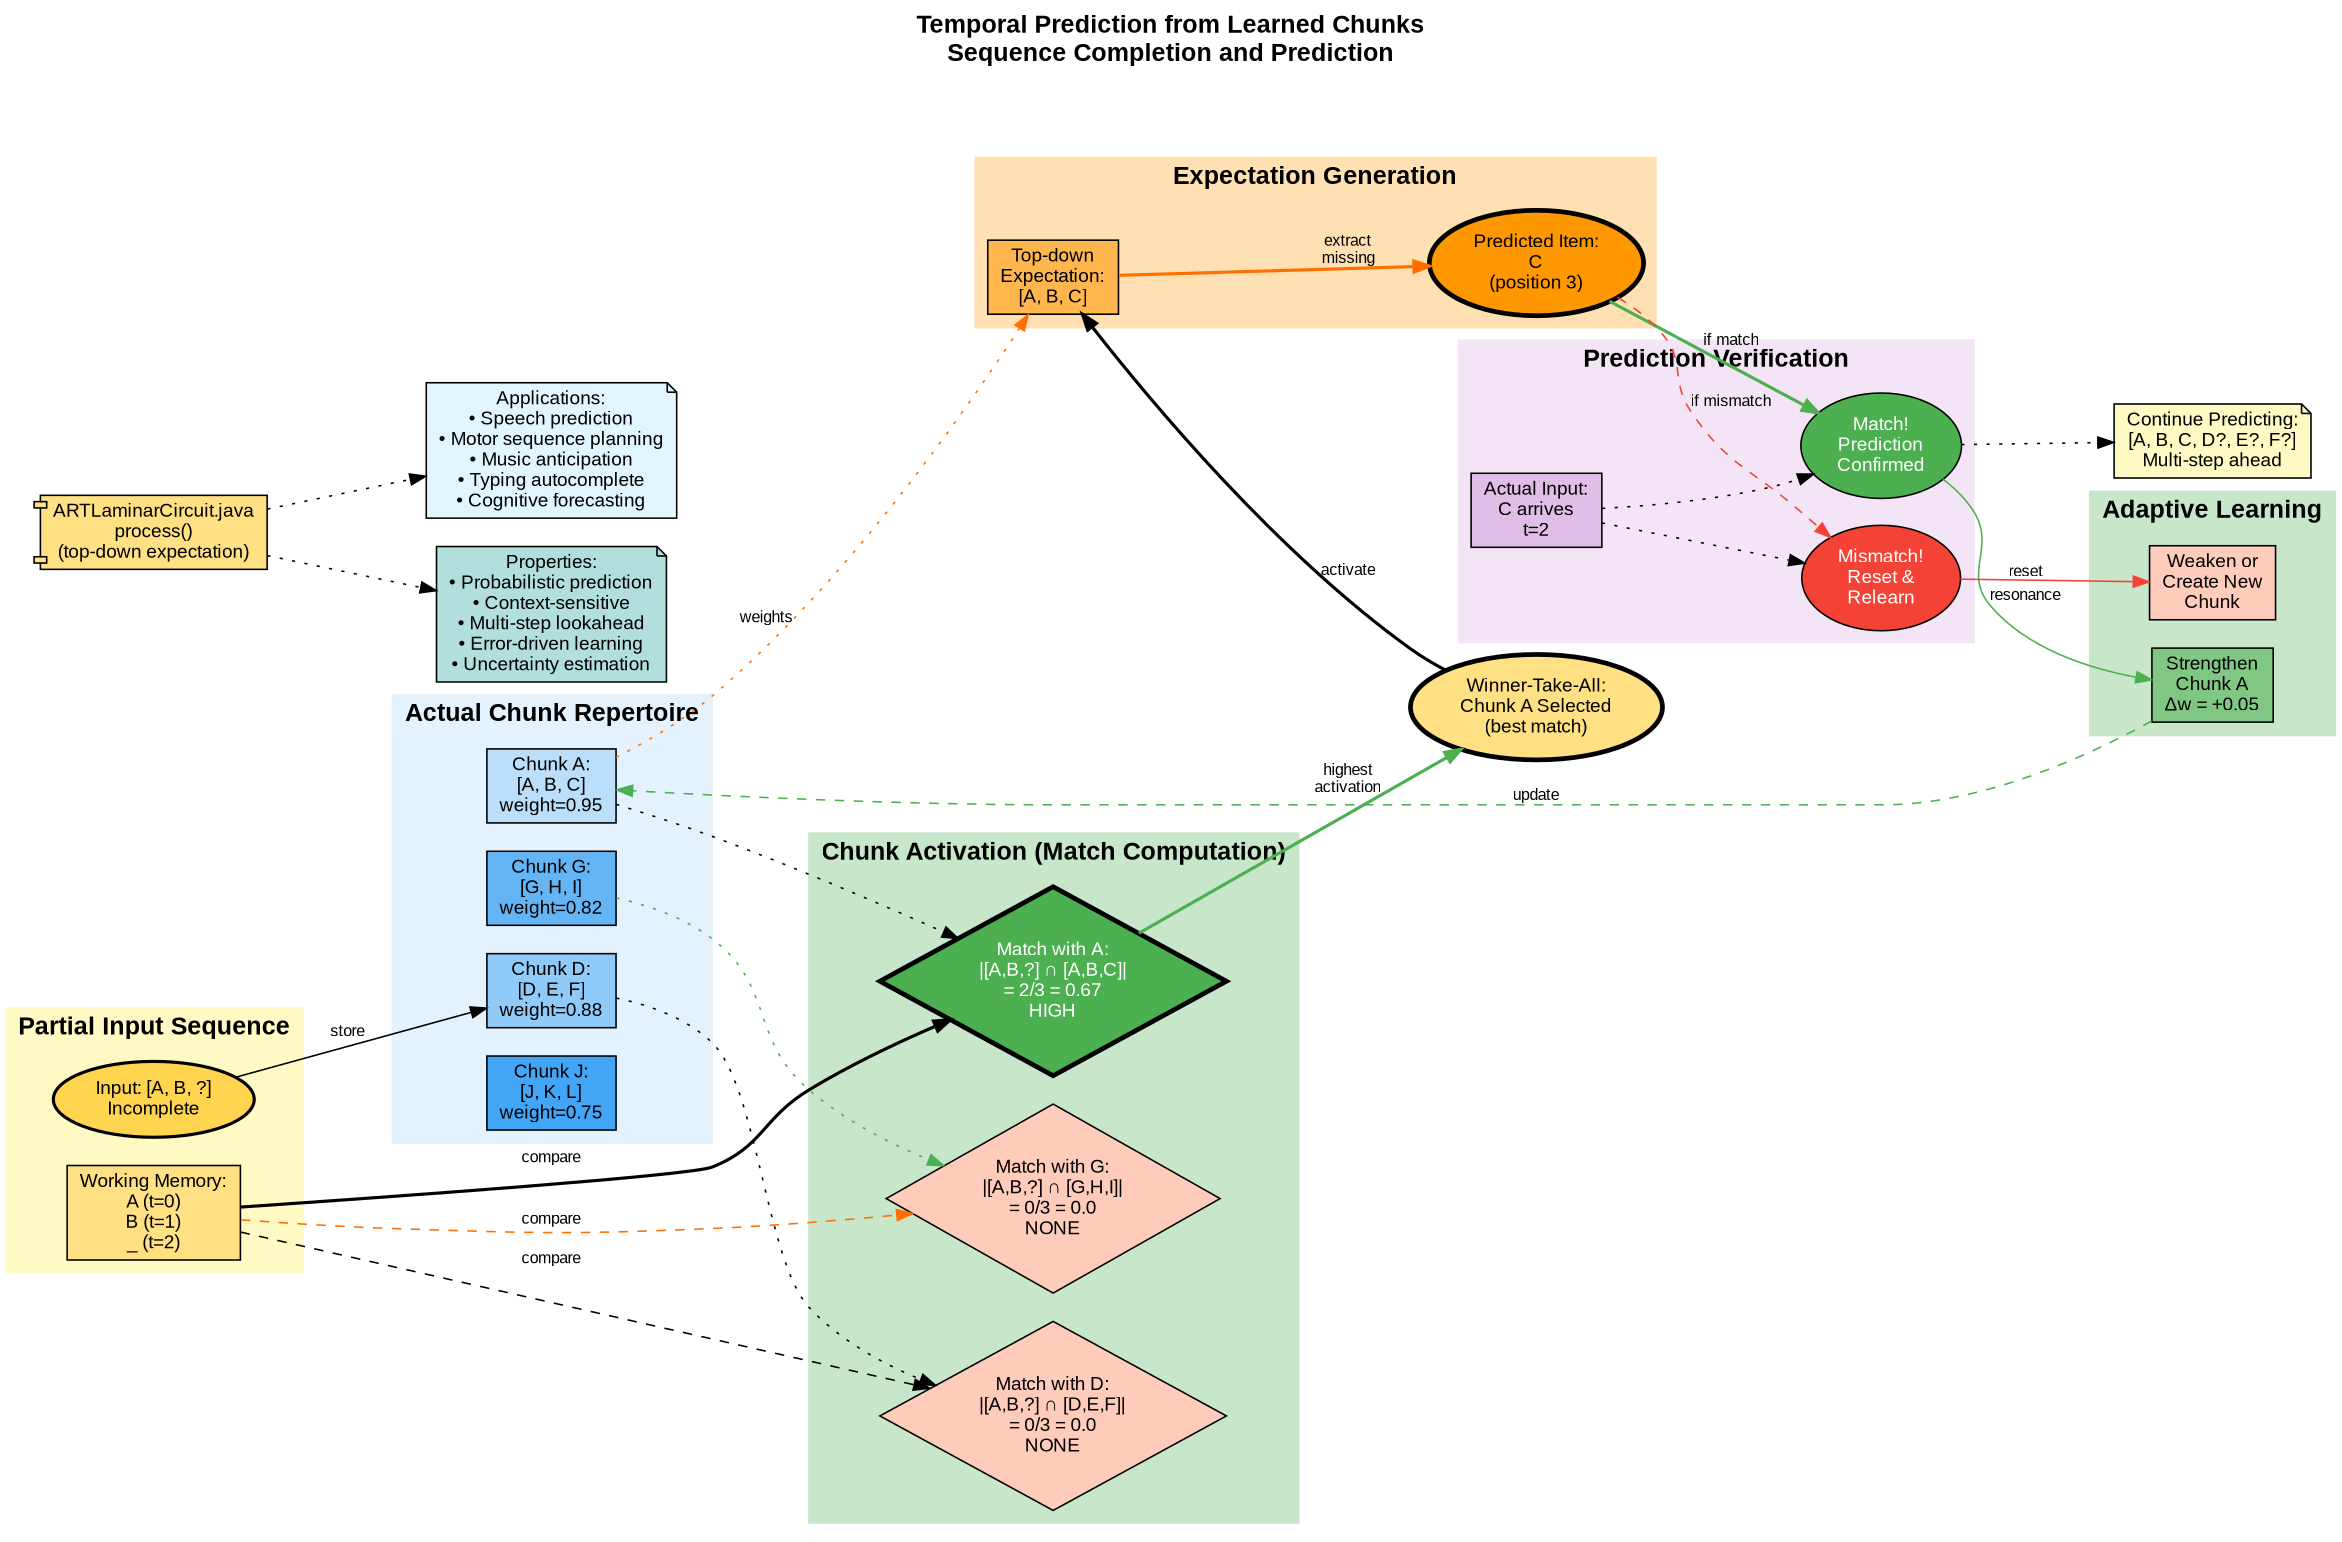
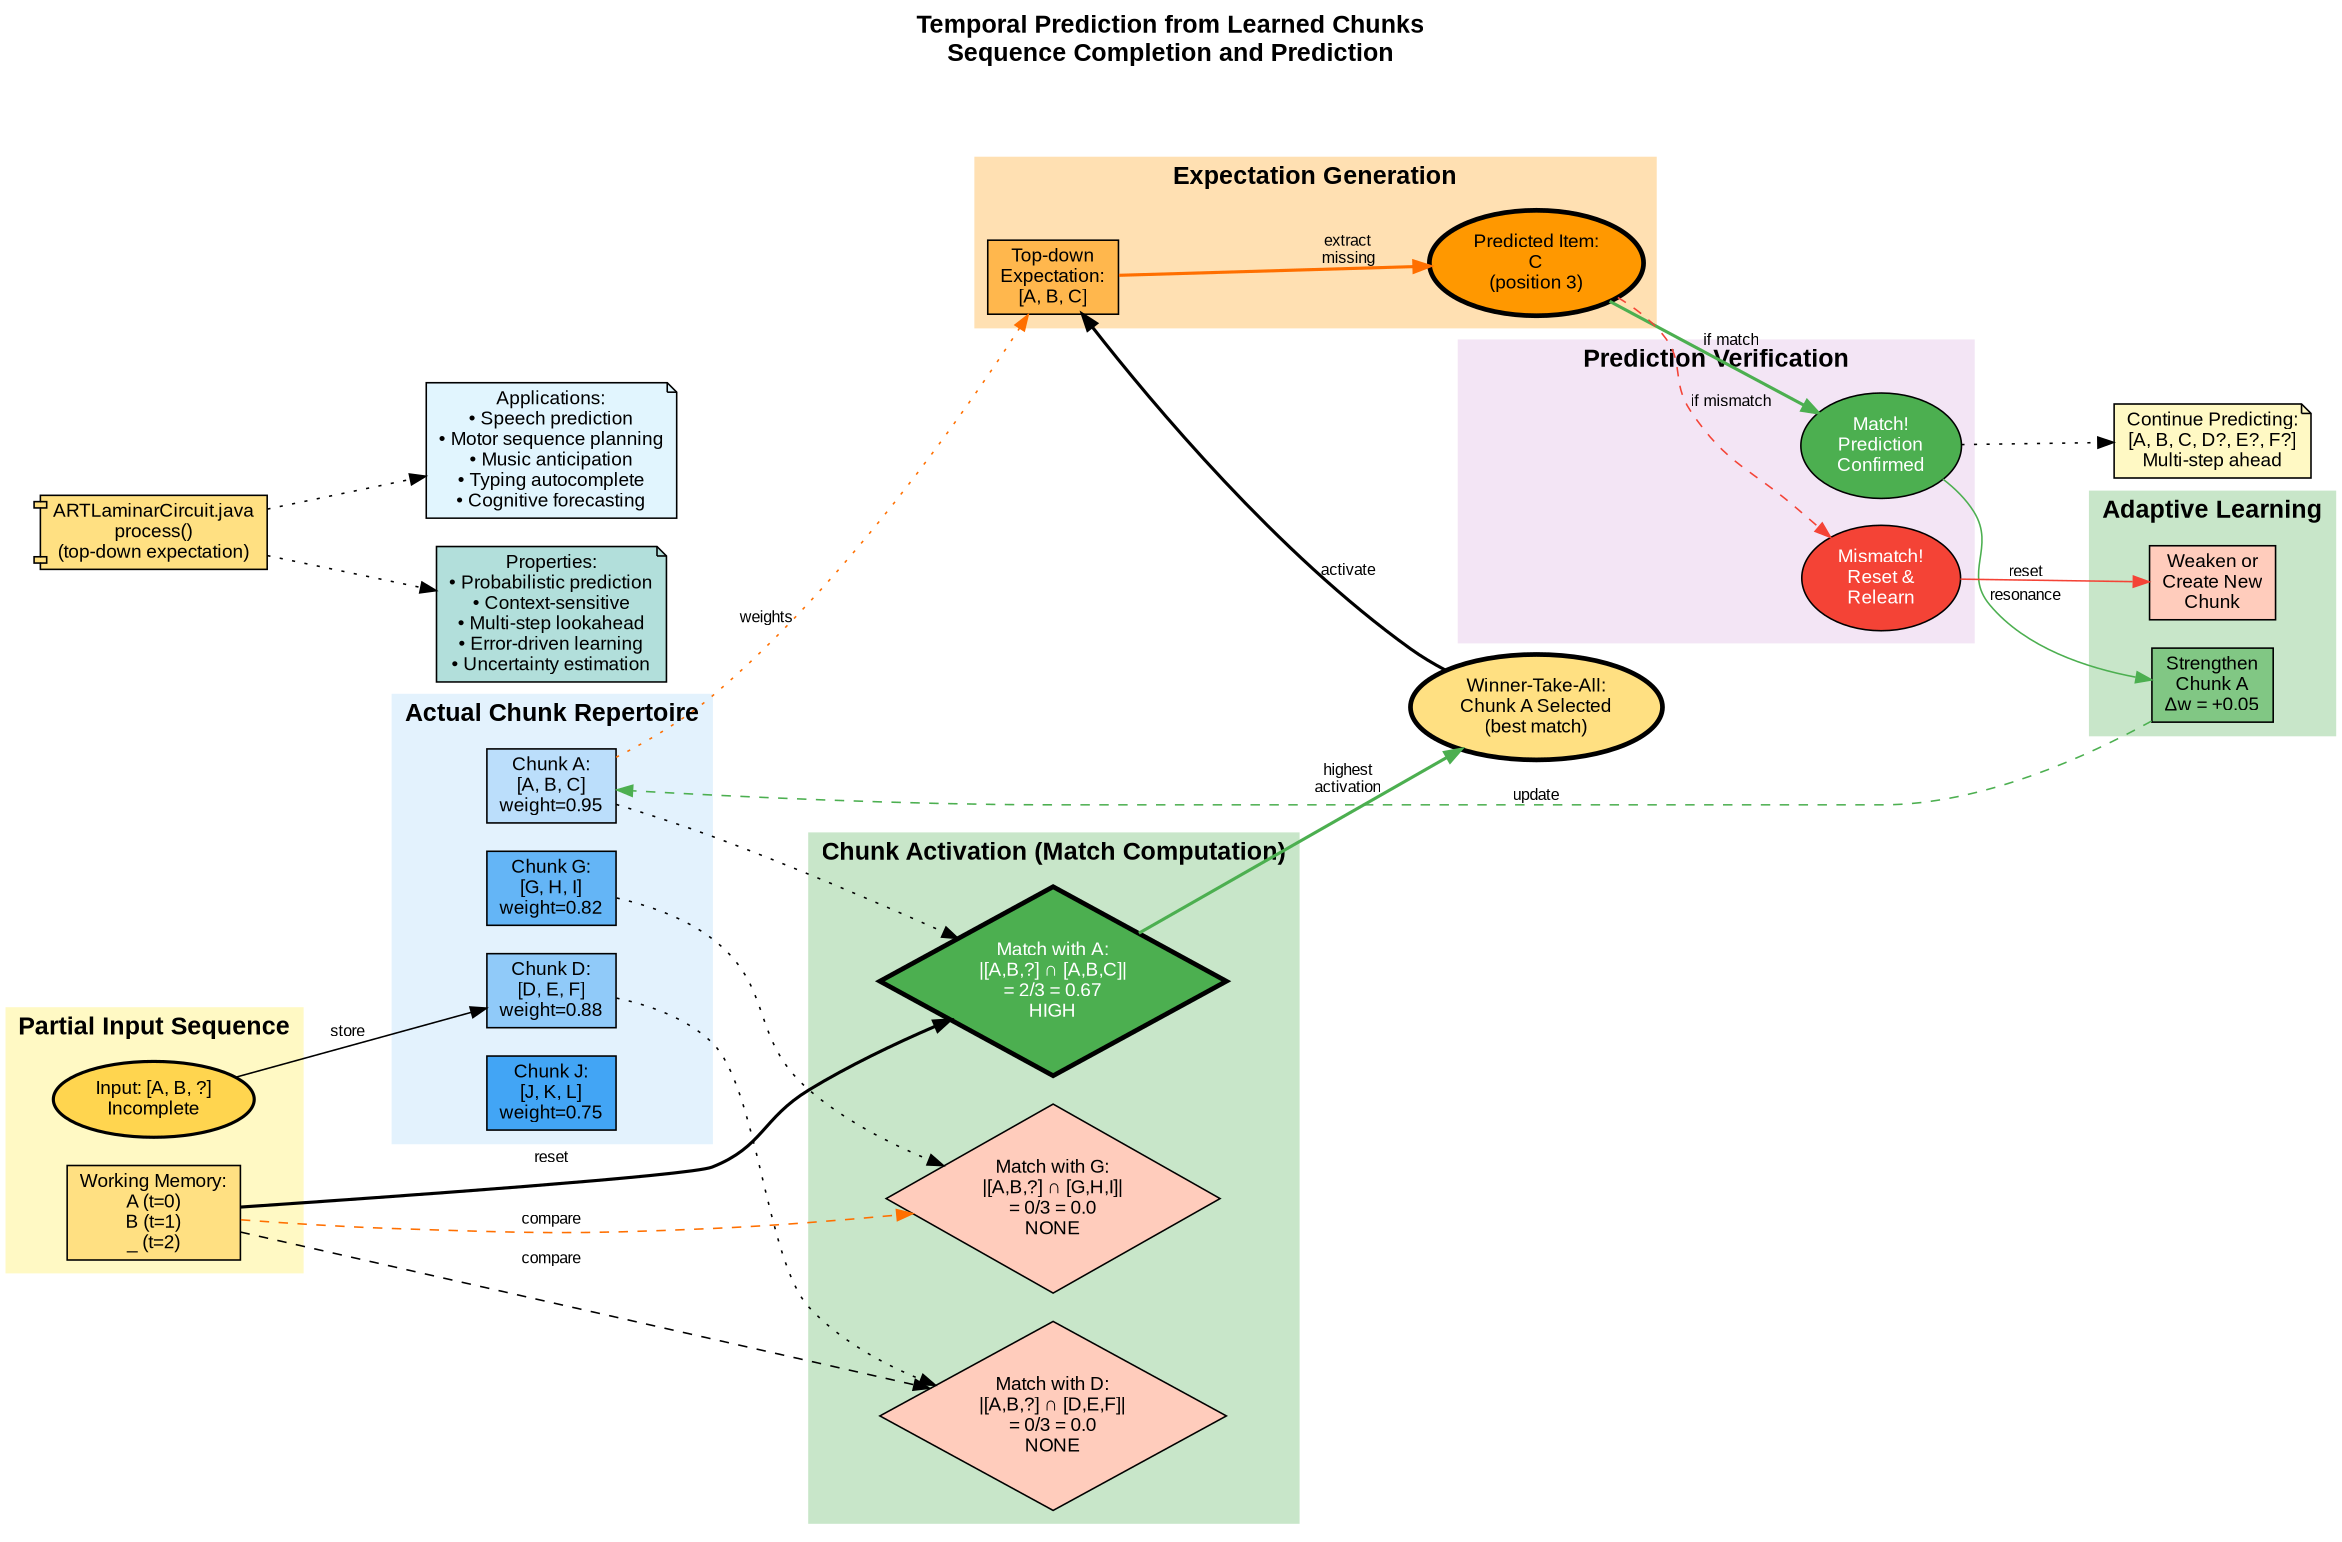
node "Actual Input: C arrives t=2": removed
edge "Chunk G: [G, H, I] weight=0.82" -> "Match with G: |[A,B,?] ∩ [G,H,I]| = 0/3 = 0.0 NONE": color #4caf50 -> black
edge "Working Memory: A (t=0) B (t=1) _ (t=2)" -> "Match with A: |[A,B,?] ∩ [A,B,C]| = 2/3 = 0.67 HIGH": label "compare" -> "reset"
